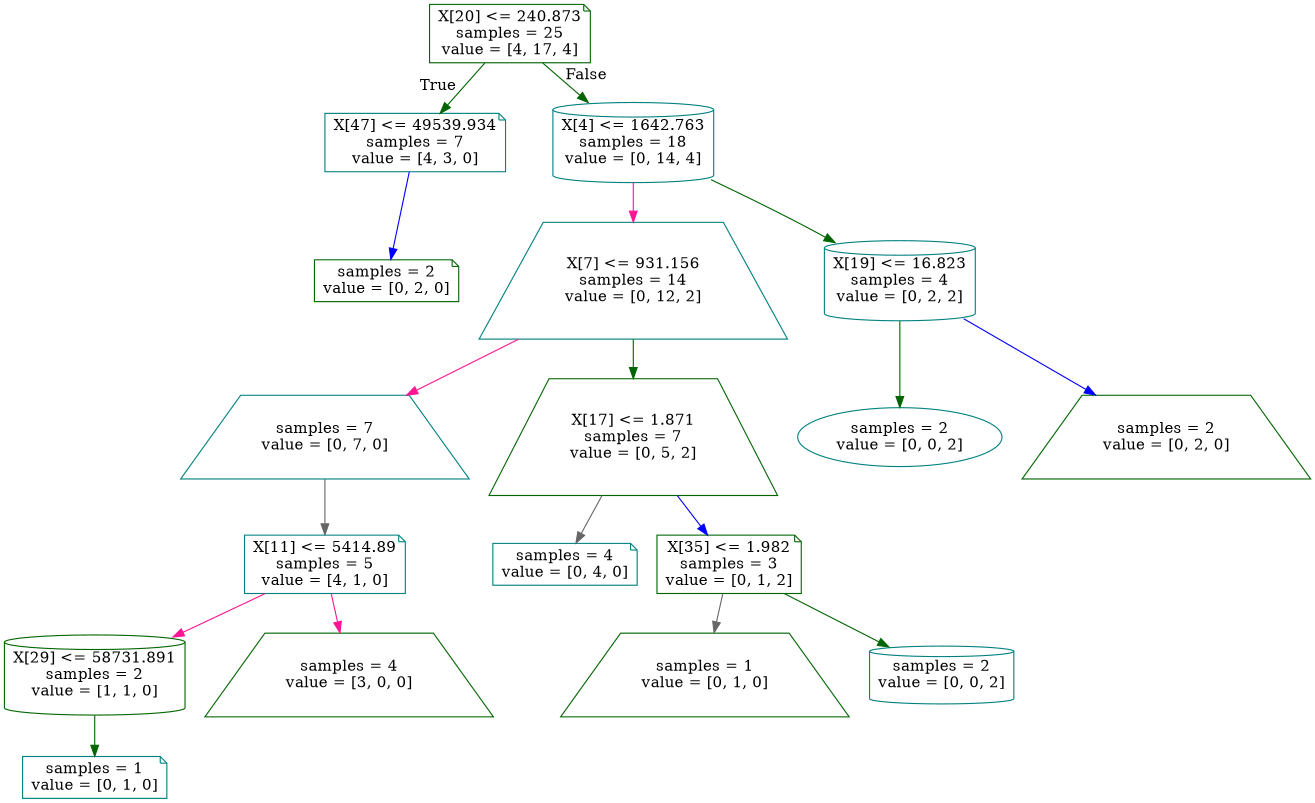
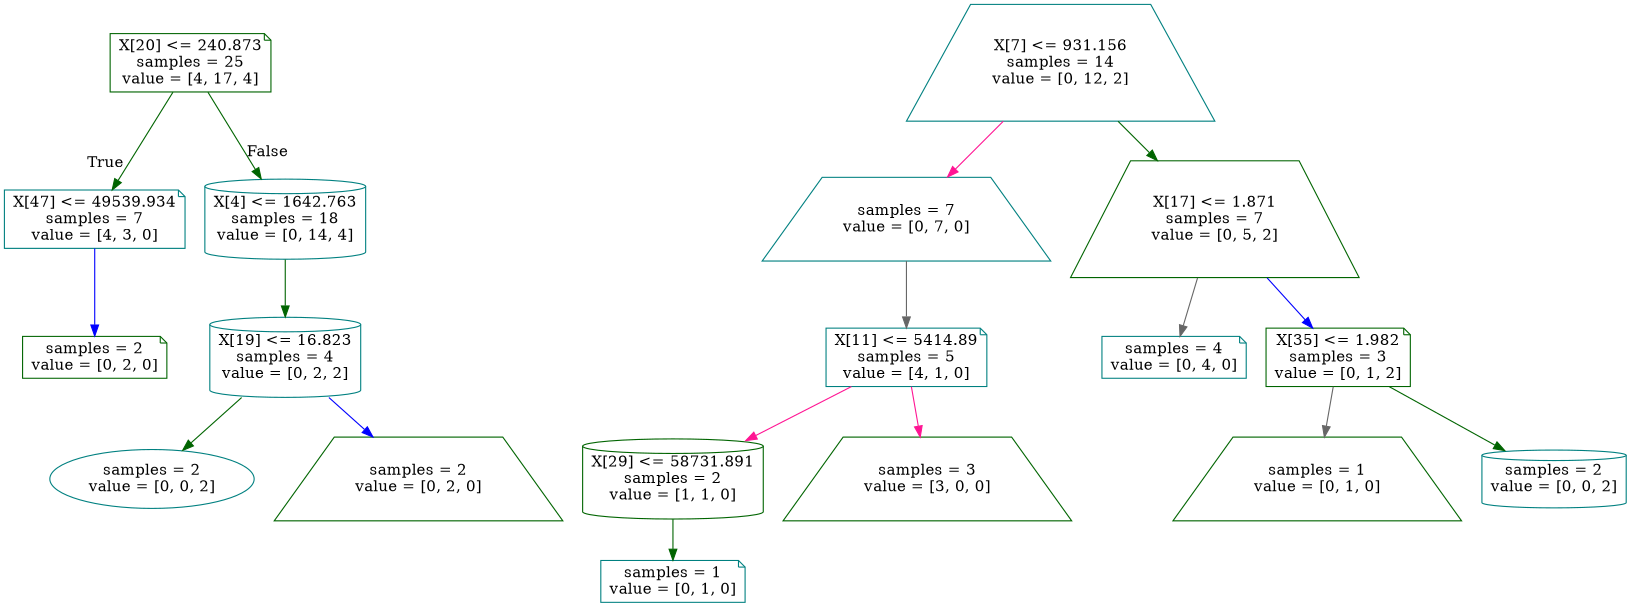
edge "X[4] <= 1642.763 samples = 18 value = [0, 14, 4]" -> "X[7] <= 931.156 samples = 14 value = [0, 12, 2]": removed
node "samples = 4 value = [3, 0, 0]": label "samples = 4 value = [3, 0, 0]" -> "samples = 3 value = [3, 0, 0]"
